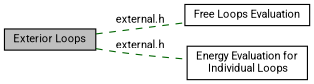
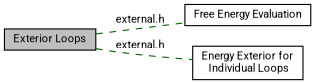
node "Free Loops Evaluation": label "Free Loops Evaluation" -> "Free Energy Evaluation"
node "Energy Evaluation for Individual Loops": label "Energy Evaluation for Individual Loops" -> "Energy Exterior for Individual Loops"
